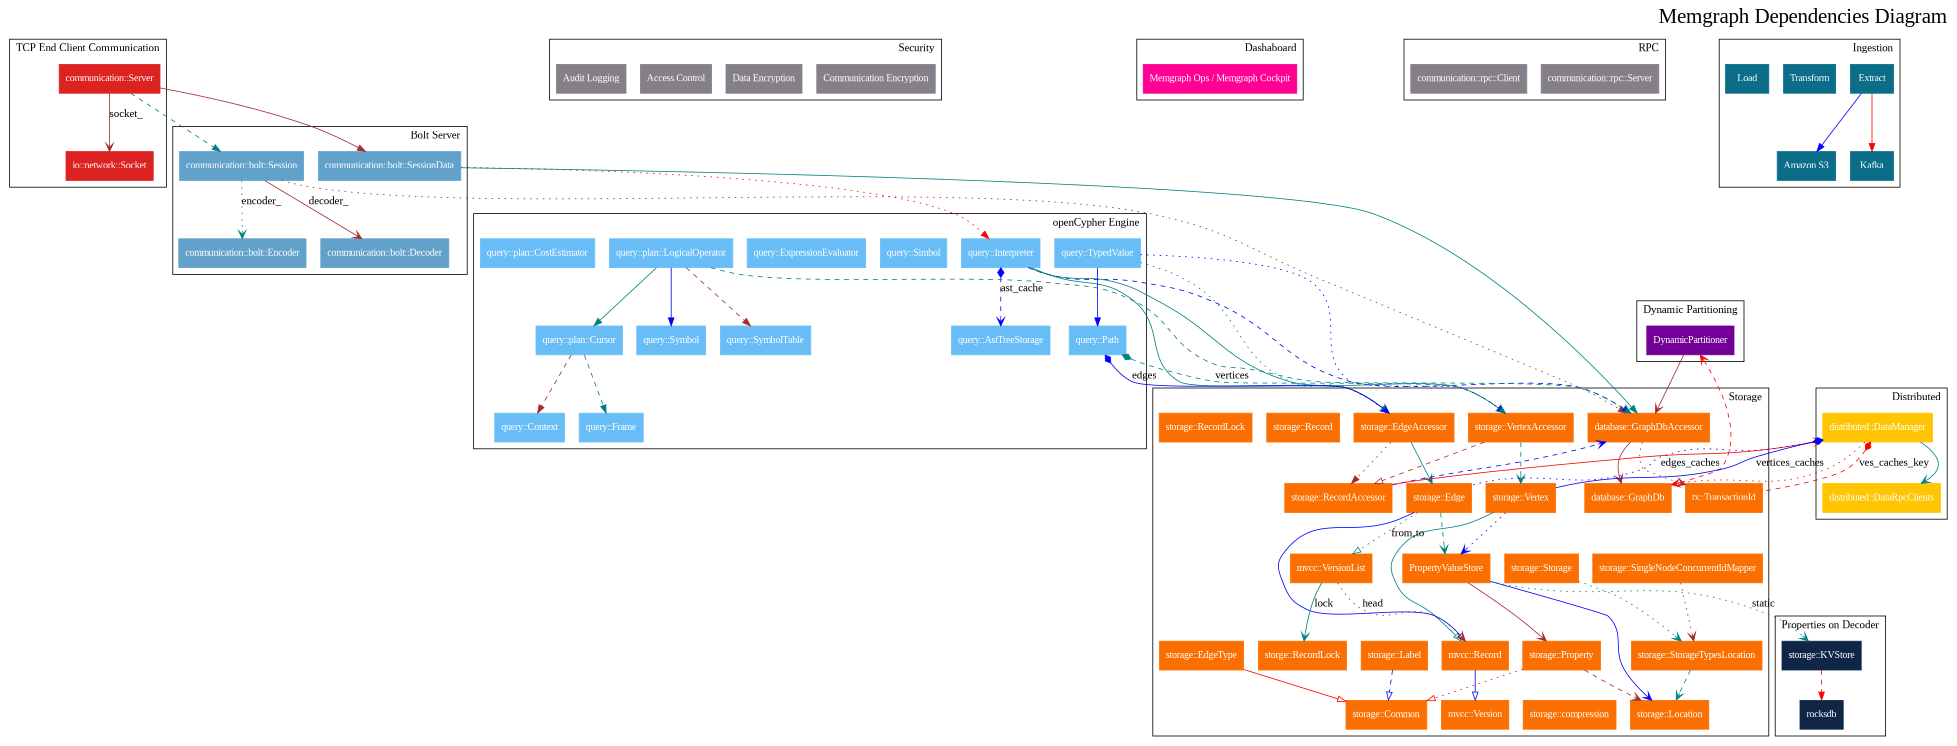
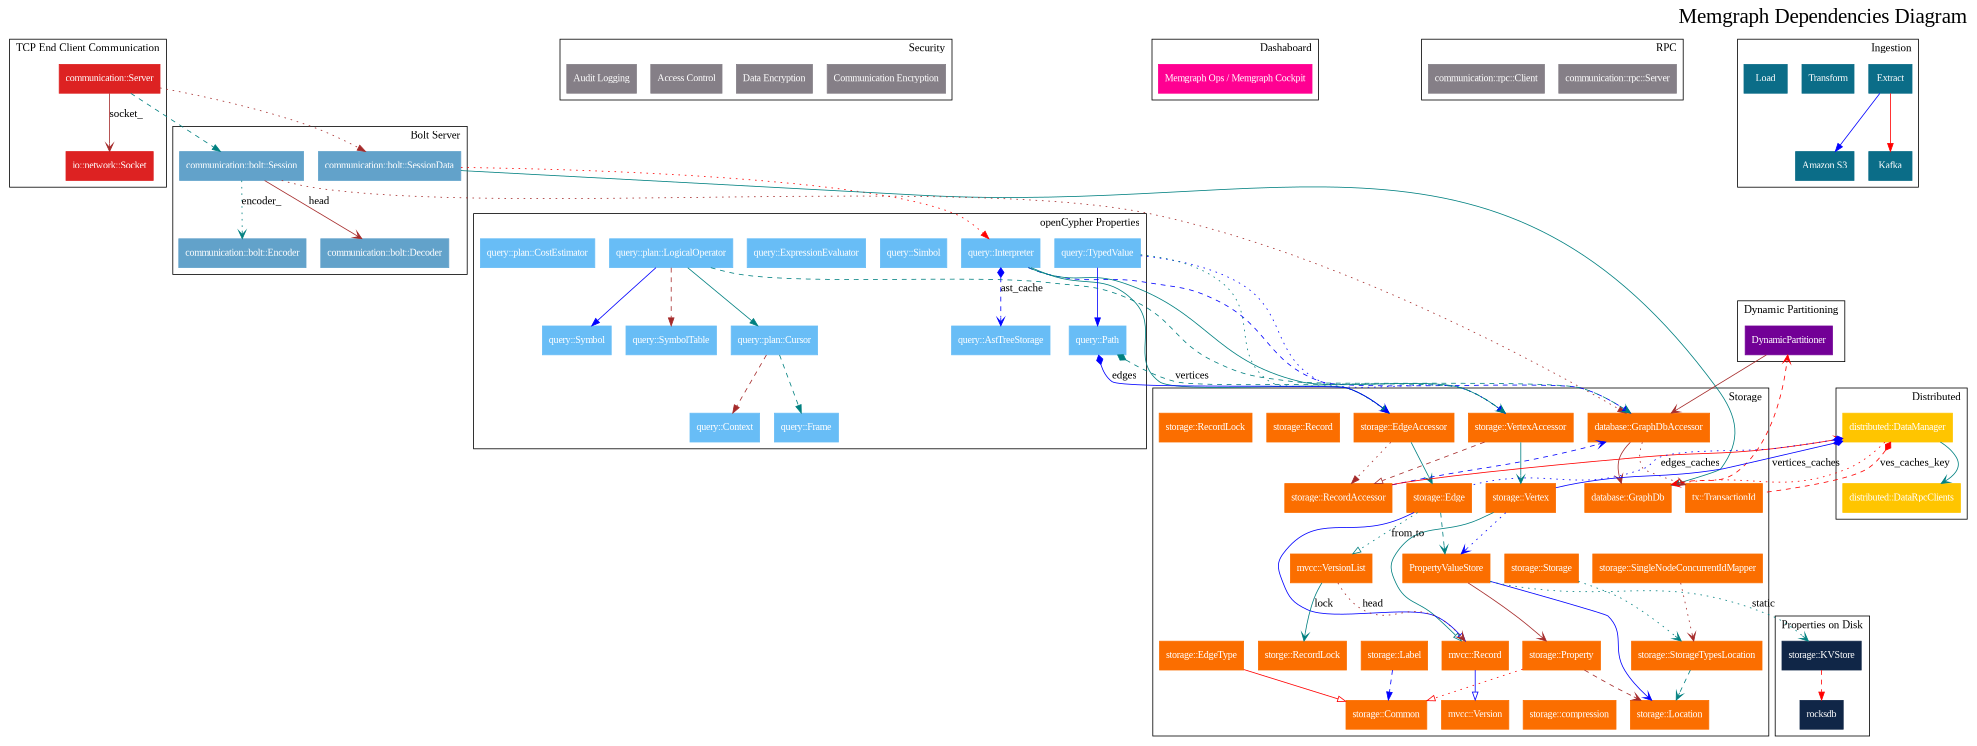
edge "communication::Server" -> "communication::bolt::SessionData": style solid -> dotted
edge "communication::bolt::SessionData" -> "database::GraphDbAccessor": now "communication::bolt::SessionData" -> "database::GraphDb"
edge "communication::bolt::Session" -- "communication::bolt::Decoder": label "decoder_" -> "head"
cluster "openCypher Engine": label "openCypher Engine" -> "openCypher Properties"
edge "storage::VertexAccessor" -> "storage::Vertex": style dashed -> solid
cluster "Properties on Decoder": label "Properties on Decoder" -> "Properties on Disk"
edge "storage::Label" -> "storage::Common": arrowhead onormal -> normal
